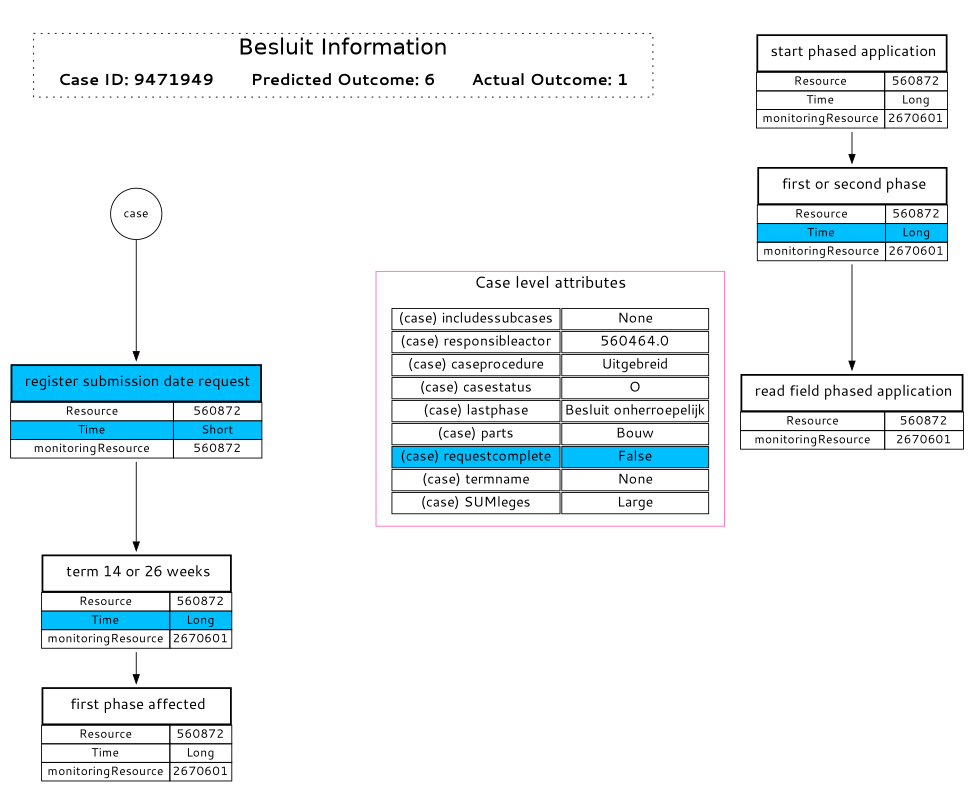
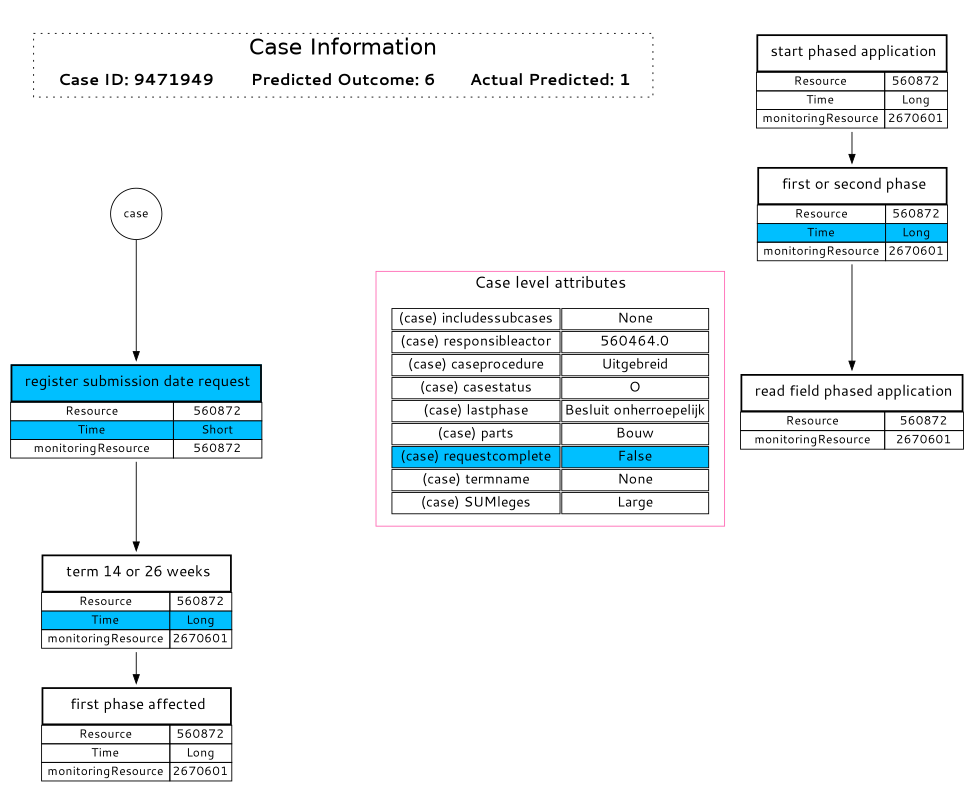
cluster "Besluit Information": label "Besluit Information" -> "Case Information"
node "Actual Outcome: 1": label "Actual Outcome: 1" -> "Actual Predicted: 1"
